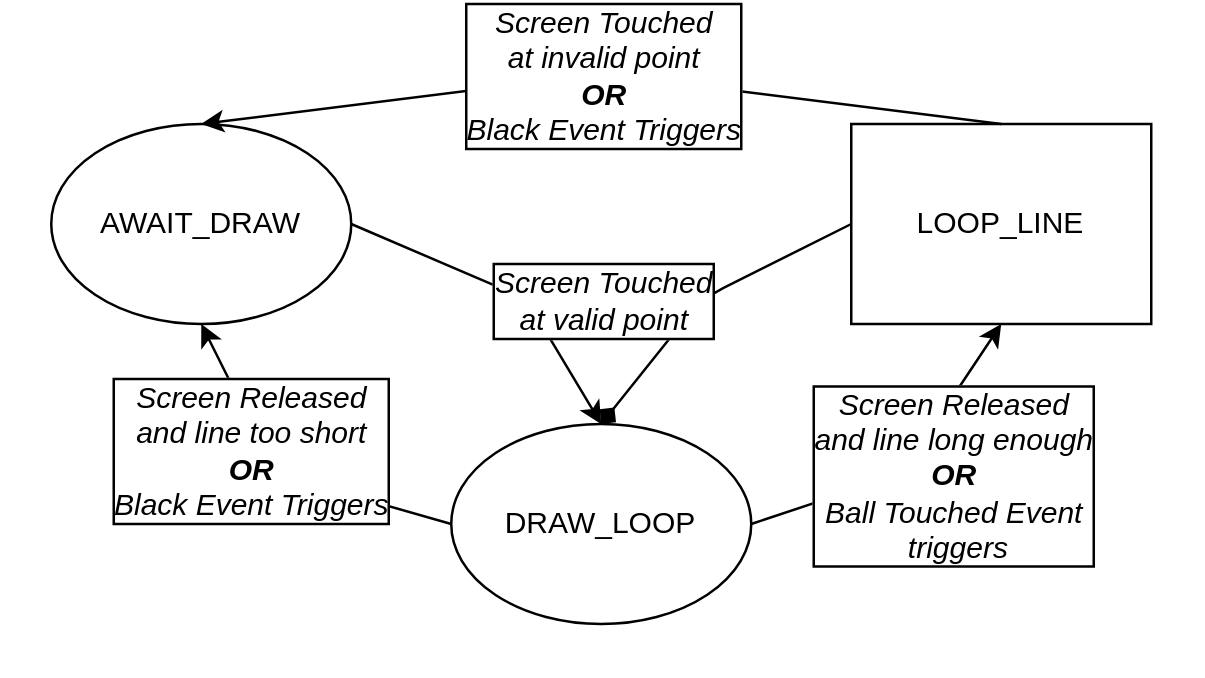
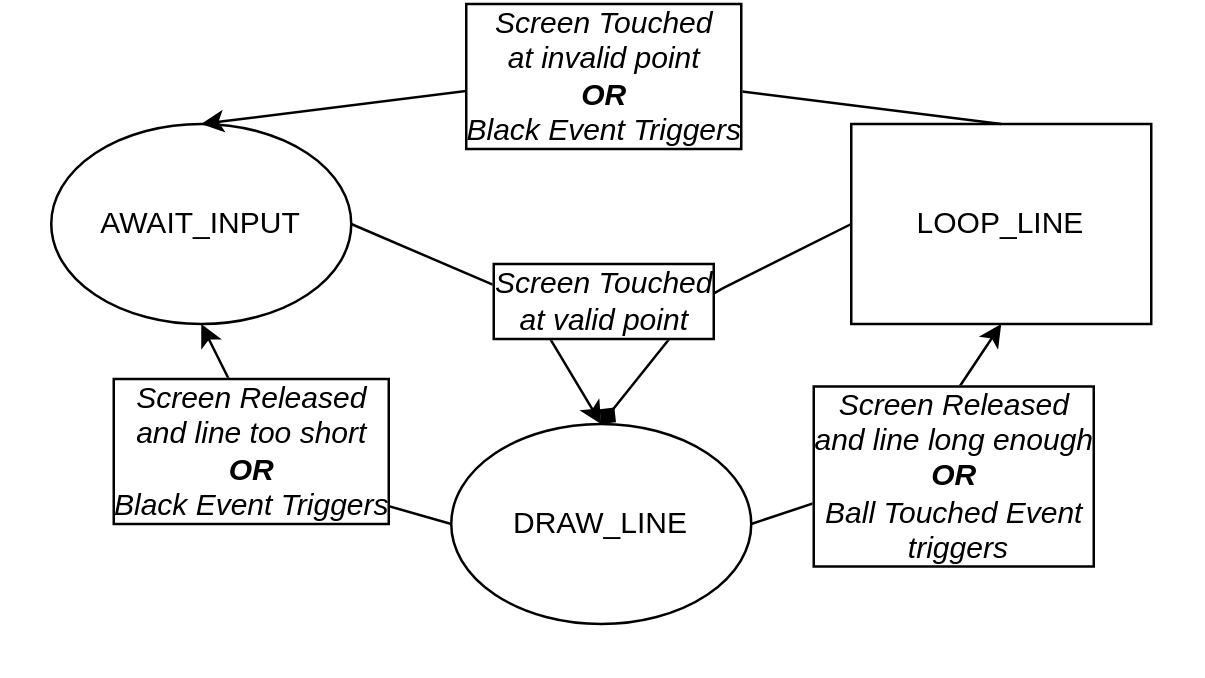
node "AWAIT_DRAW": label "AWAIT_DRAW" -> "AWAIT_INPUT"
node "DRAW_LOOP": label "DRAW_LOOP" -> "DRAW_LINE"
